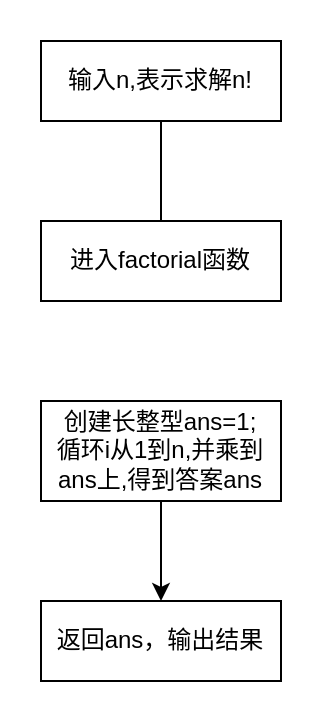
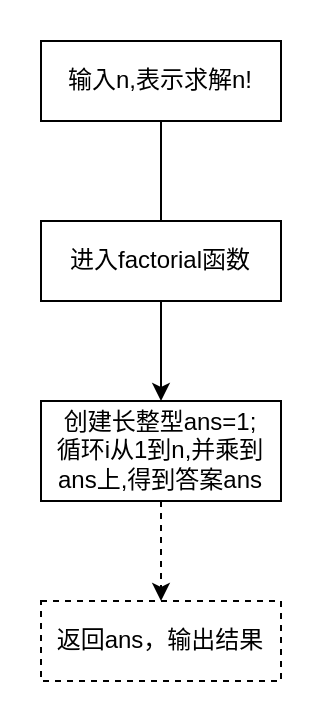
edge "进入factorial函数" -> "创建长整型ans=1; 循环i从1到n,并乘到ans上,得到答案ans": added
edge "创建长整型ans=1; 循环i从1到n,并乘到ans上,得到答案ans" -> "返回ans，输出结果": style solid -> dashed
node "返回ans，输出结果": style solid -> dashed
